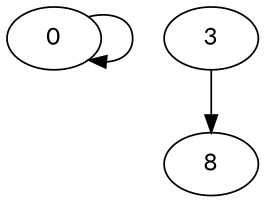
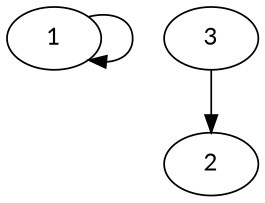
node "0": label "0" -> "1"
node "8": label "8" -> "2"
